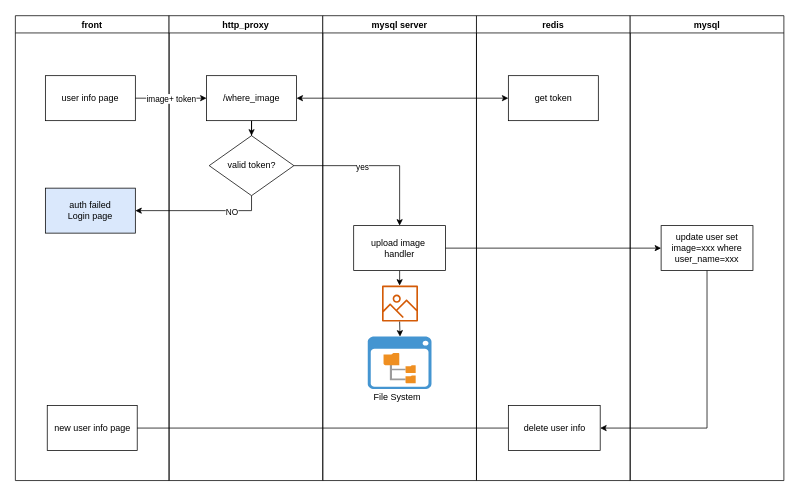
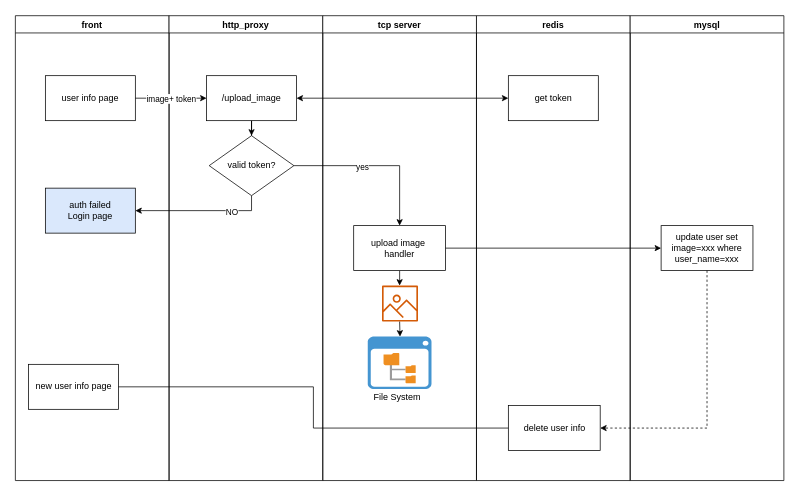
node "mysql server": label "mysql server" -> "tcp server"
node "/where_image": label "/where_image" -> "/upload_image"
edge "update user set image=xxx where user_name=xxx" -> "delete user info": style solid -> dashed
node "new user info page": moved (92, 428) -> (74, 387)
